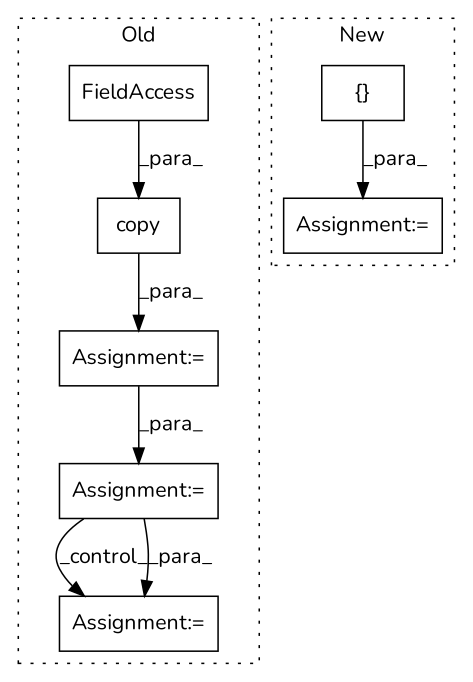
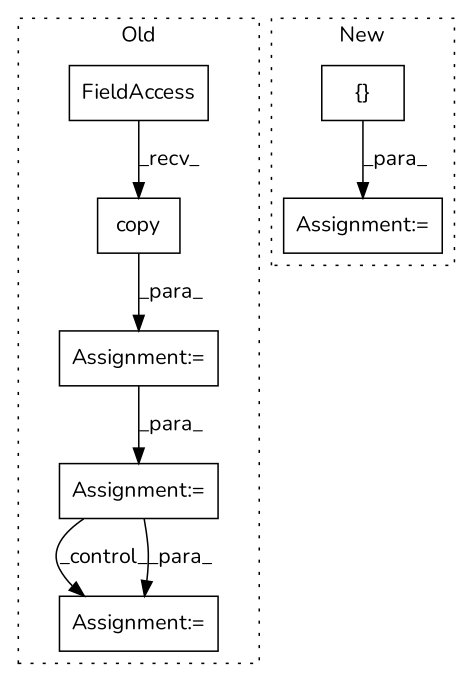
edge "FieldAccess" -> "copy": label "_para_" -> "_recv_"
